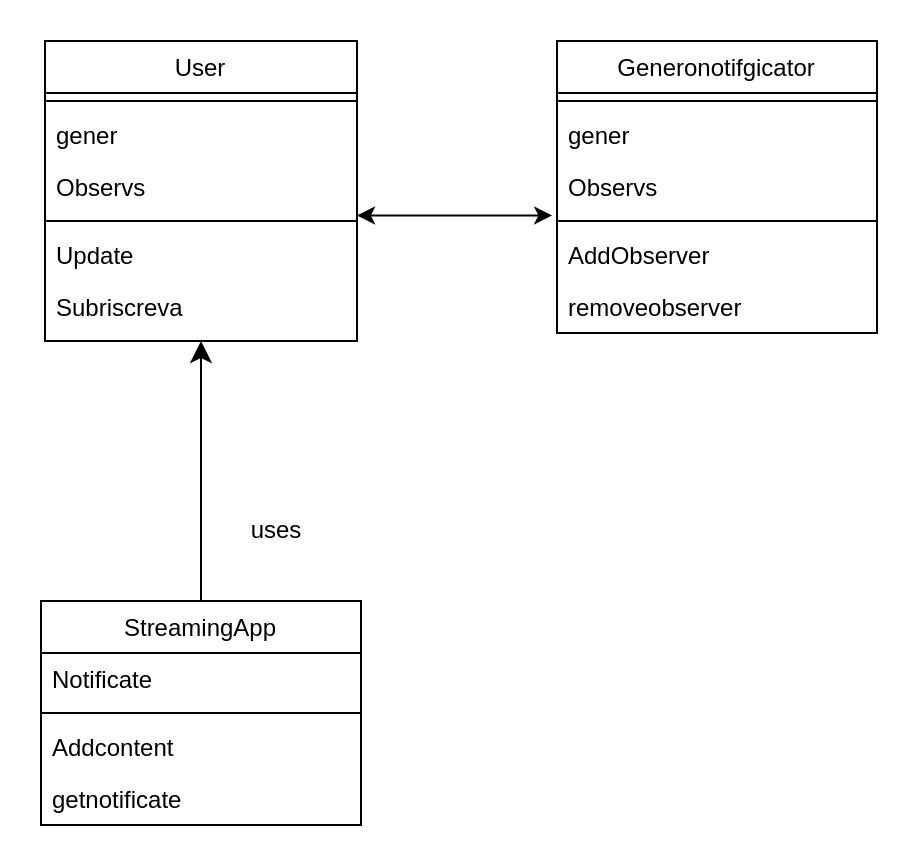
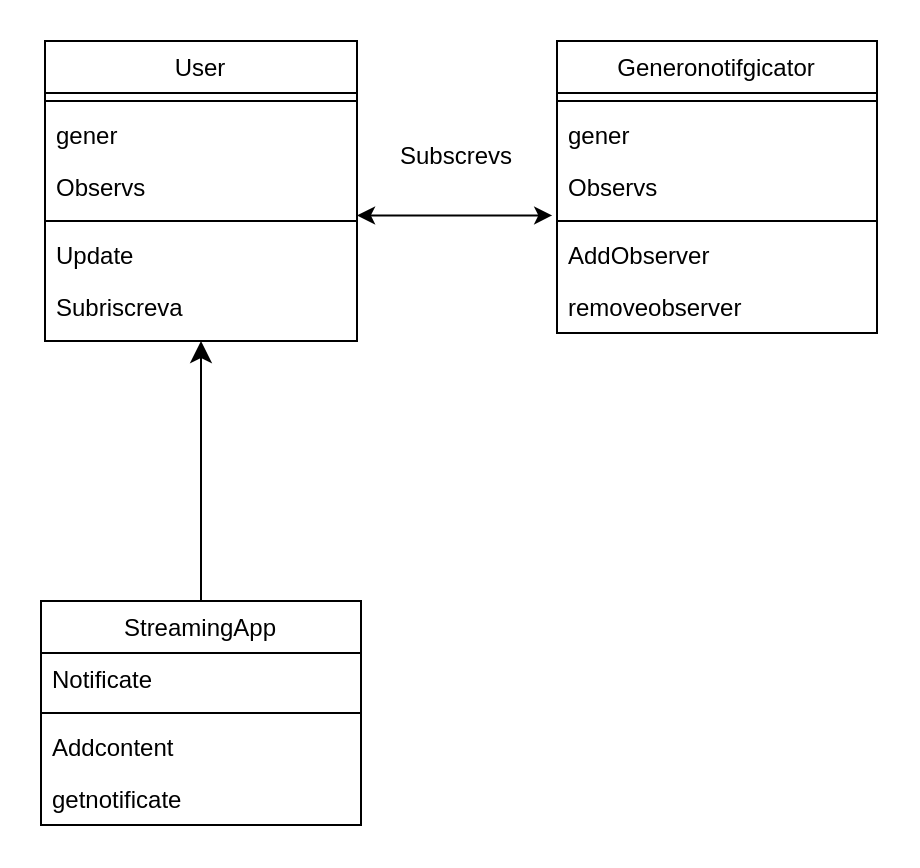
node "Subscrevs": added
node "uses": removed
